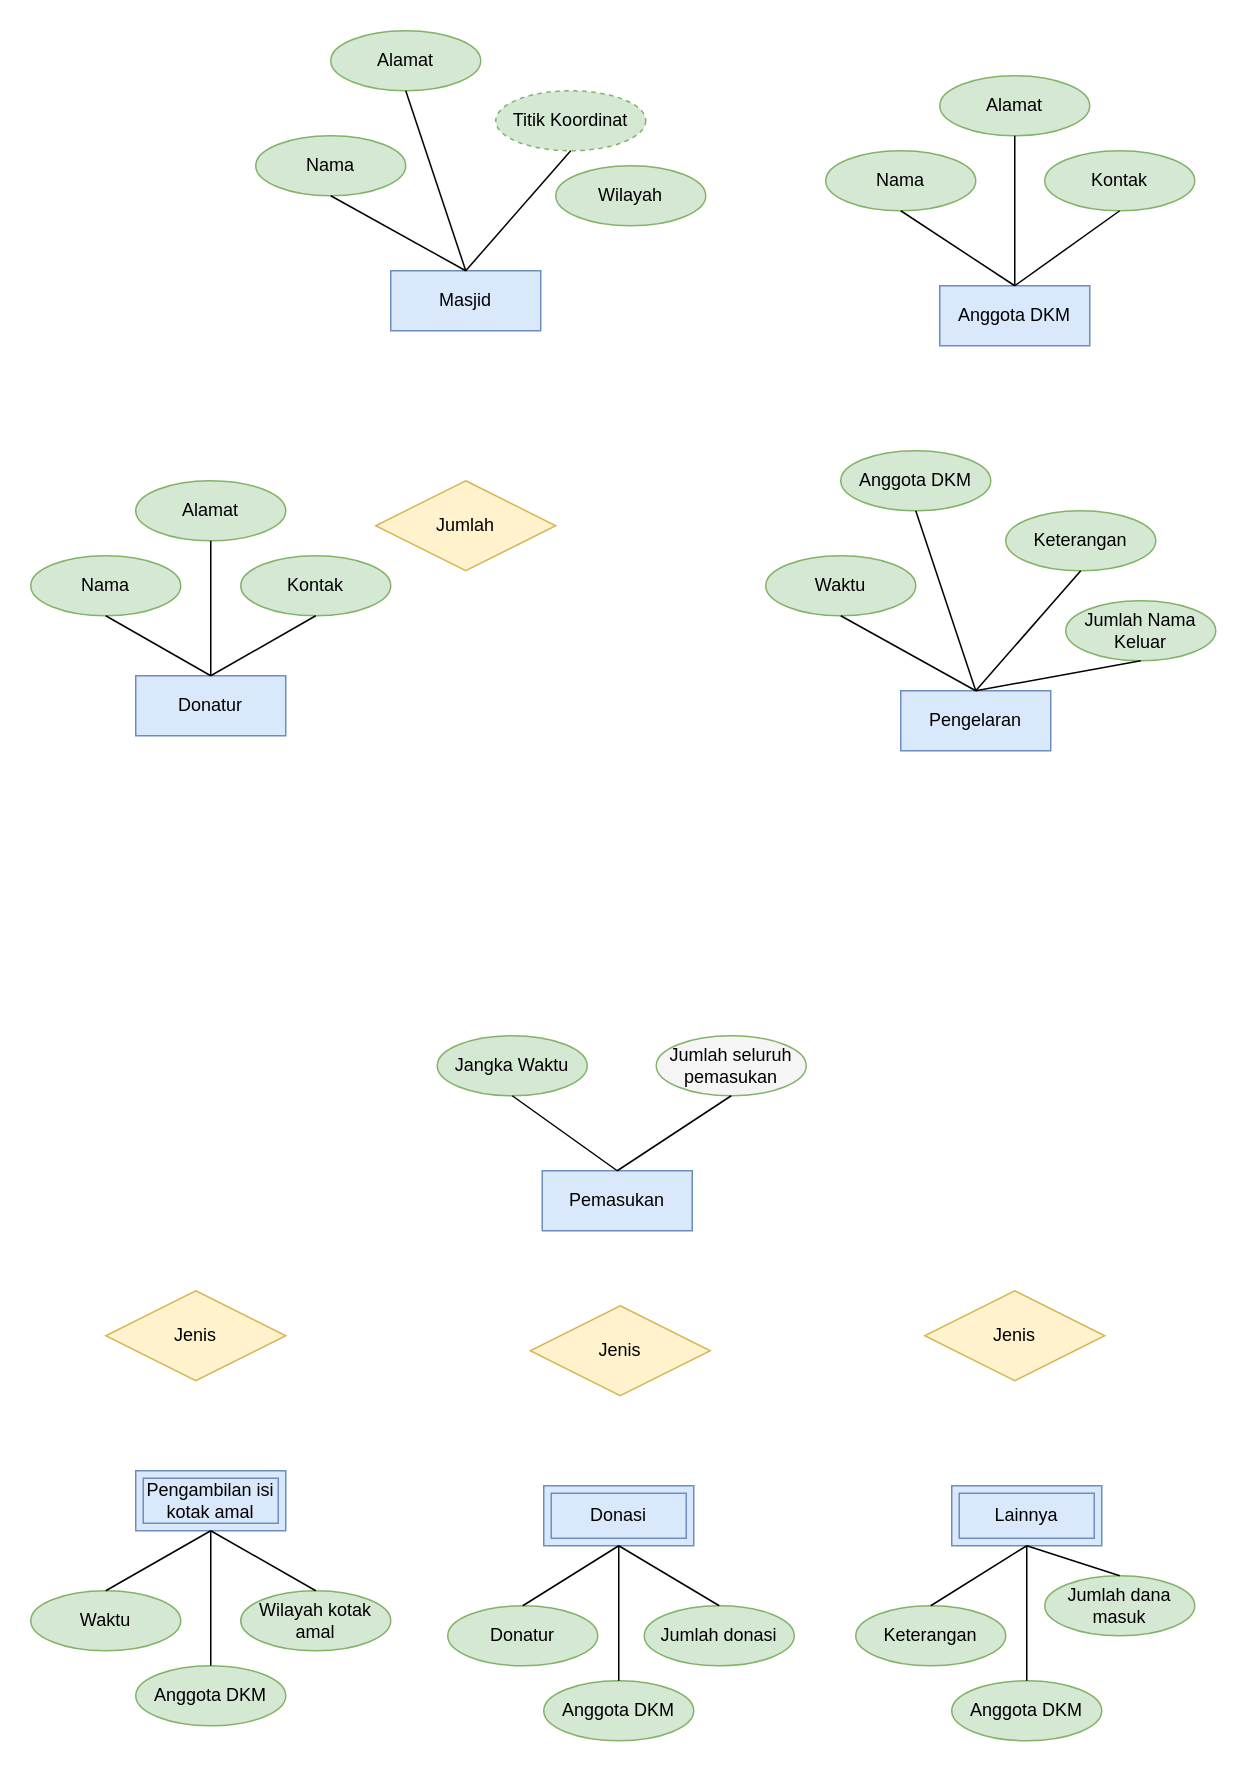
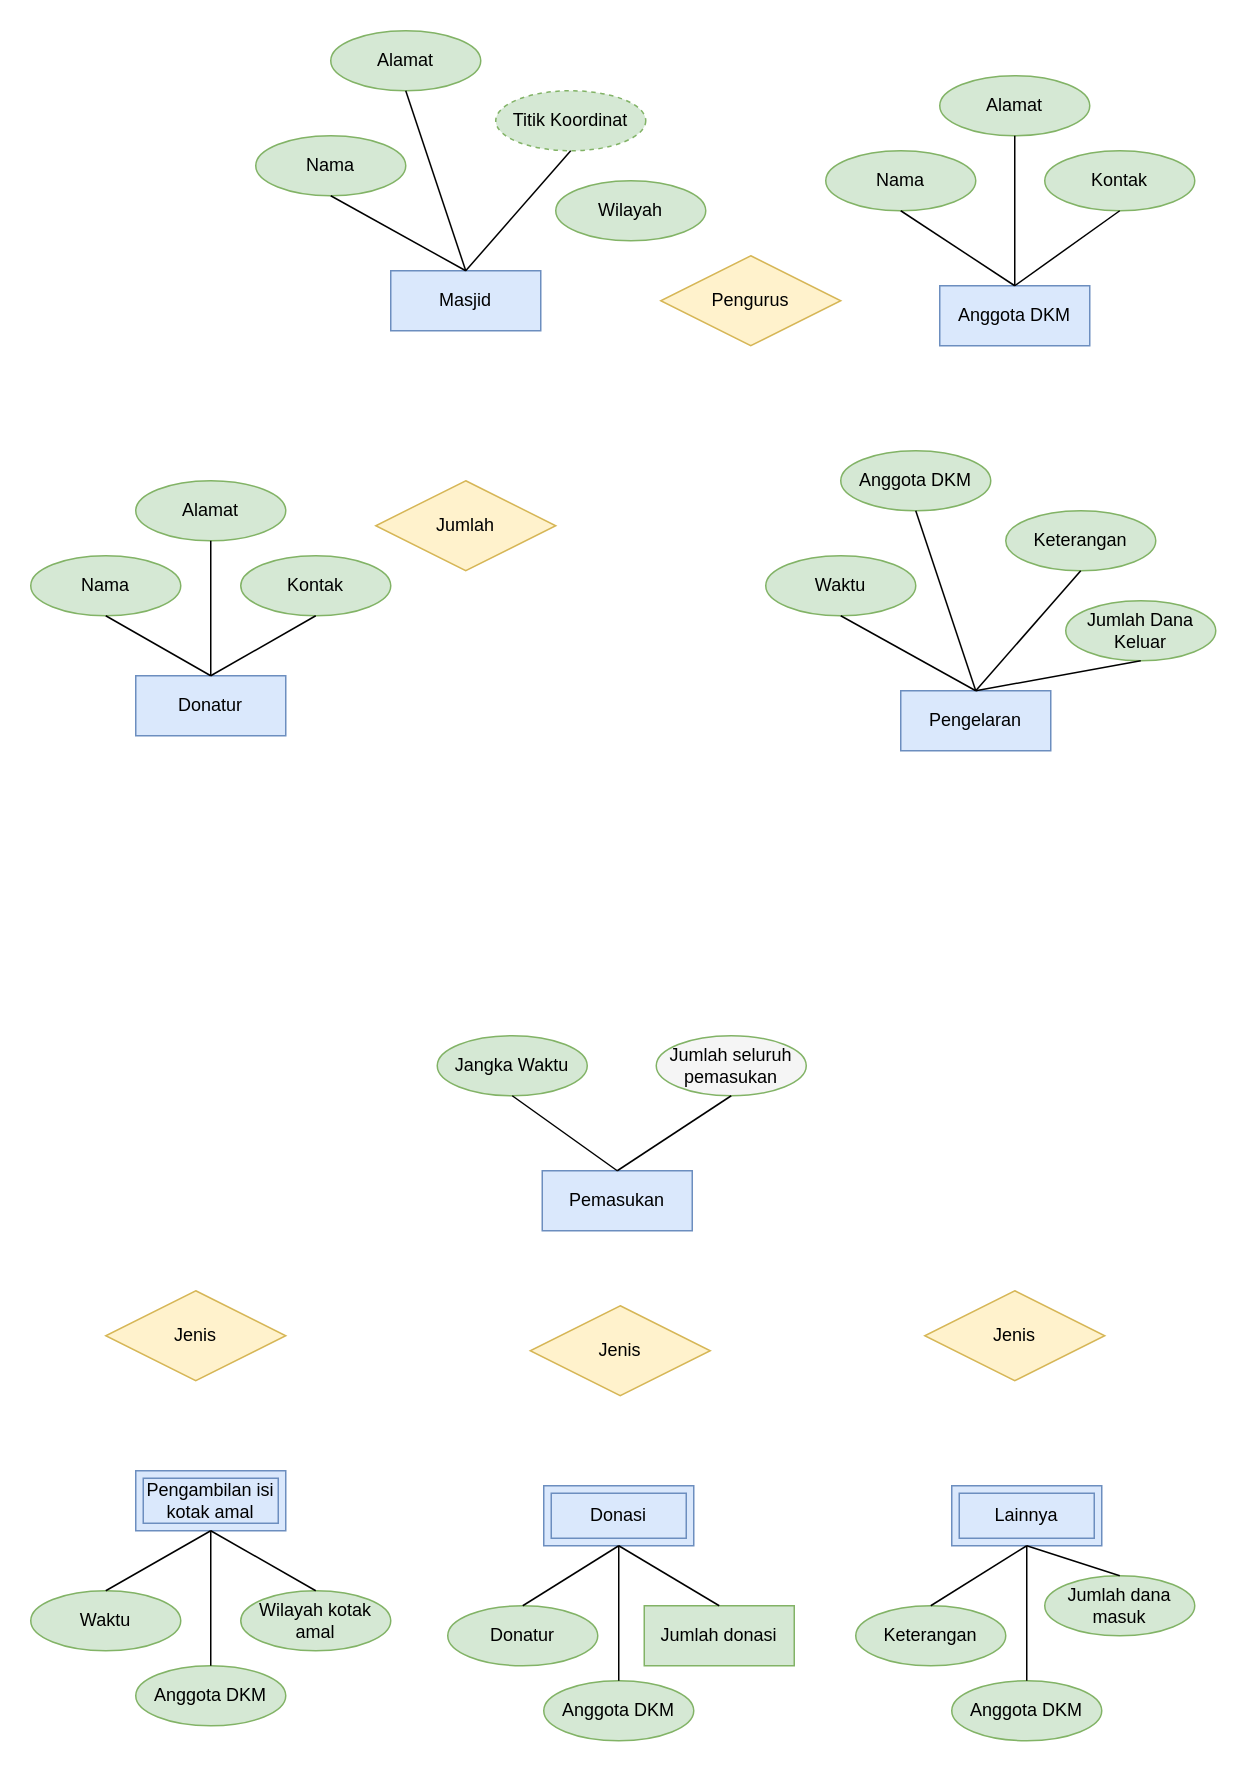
node "Wilayah": moved (631, 196) -> (631, 211)
node "Pengurus": added
node "Jumlah Nama Keluar": label "Jumlah Nama Keluar" -> "Jumlah Dana Keluar"
node "Jumlah donasi": shape ellipse -> rectangle
